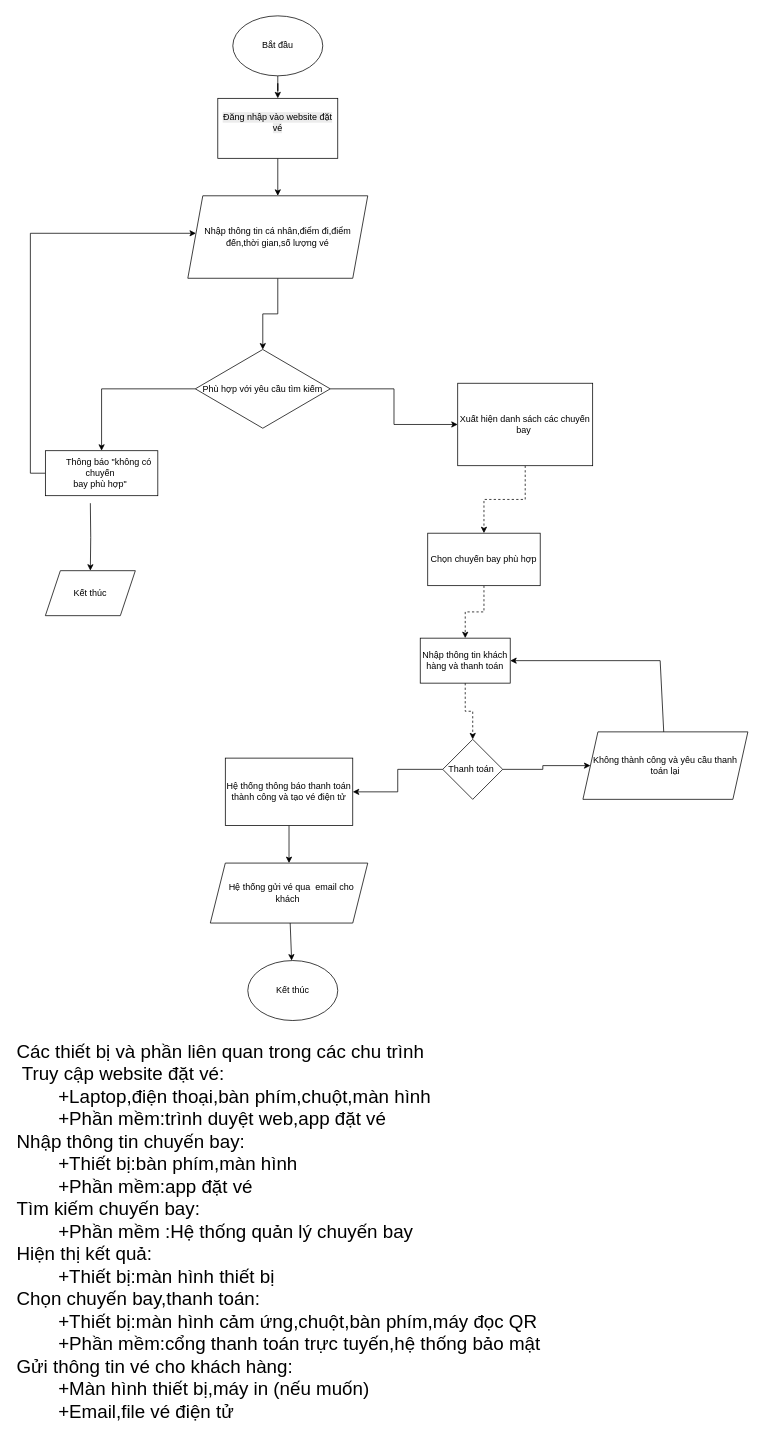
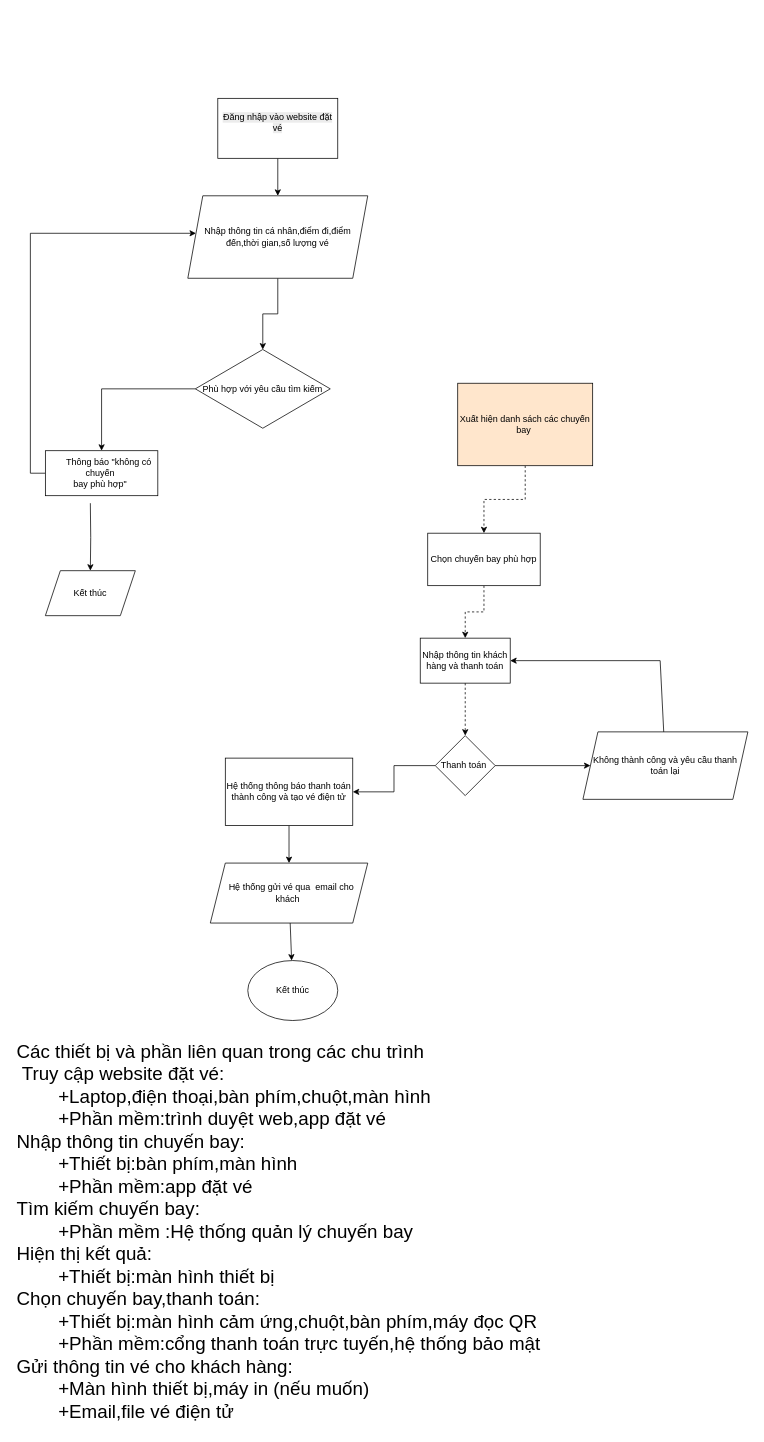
node "Bắt đầu": removed
edge "Bắt đầu" -> "Đăng nhập vào website đặt vé": removed
edge "Phù hợp với yêu cầu tìm kiếm" -> "Xuất hiện danh sách các chuyến bay": removed
node "Xuất hiện danh sách các chuyến bay": fillcolor #ffffff -> #ffe6cc
node "Thanh toán": moved (473, 769) -> (465, 765)
